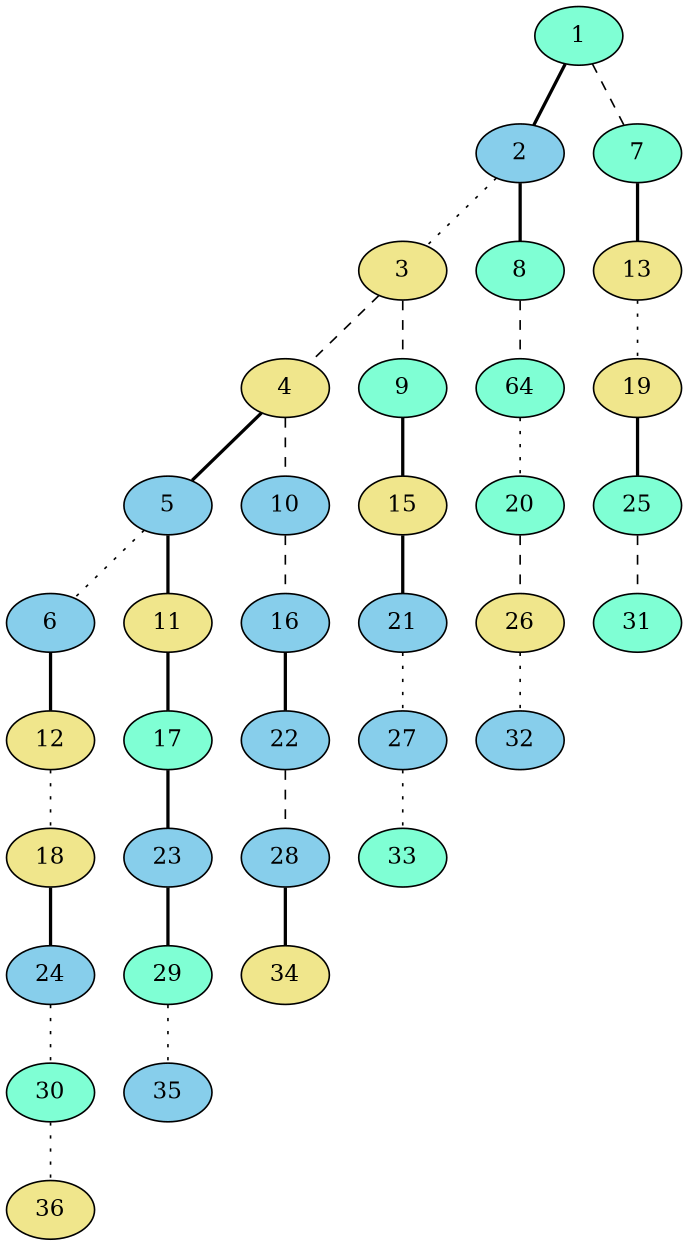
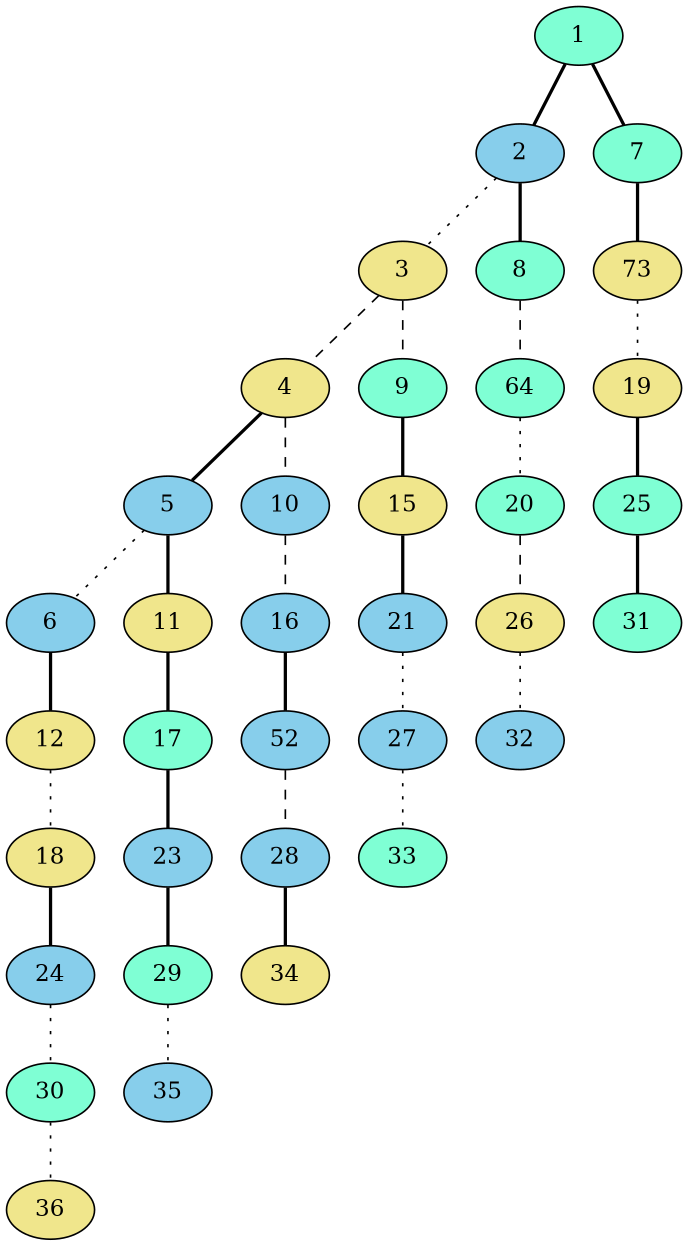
edge "1" -- "7": style dashed -> bold
node "13": label "13" -> "73"
edge "25" -- "31": style dashed -> bold
node "22": label "22" -> "52"
